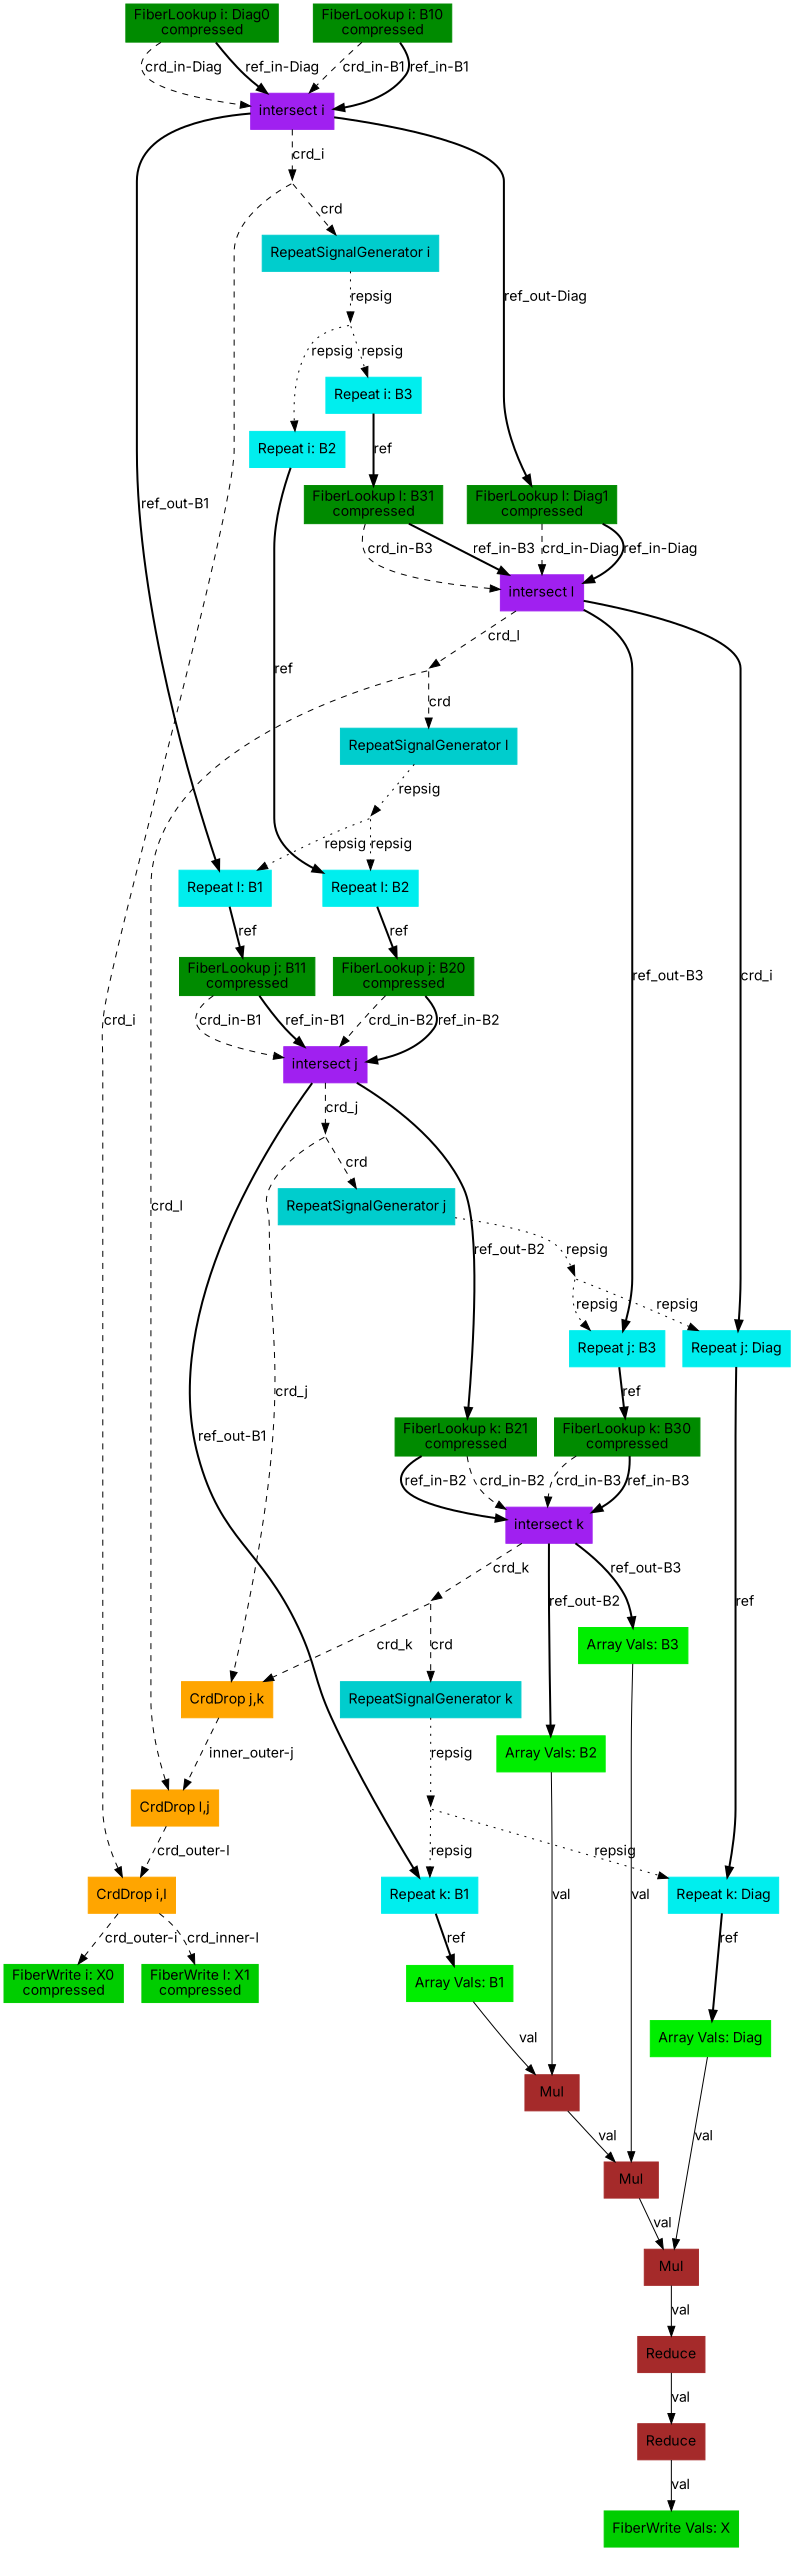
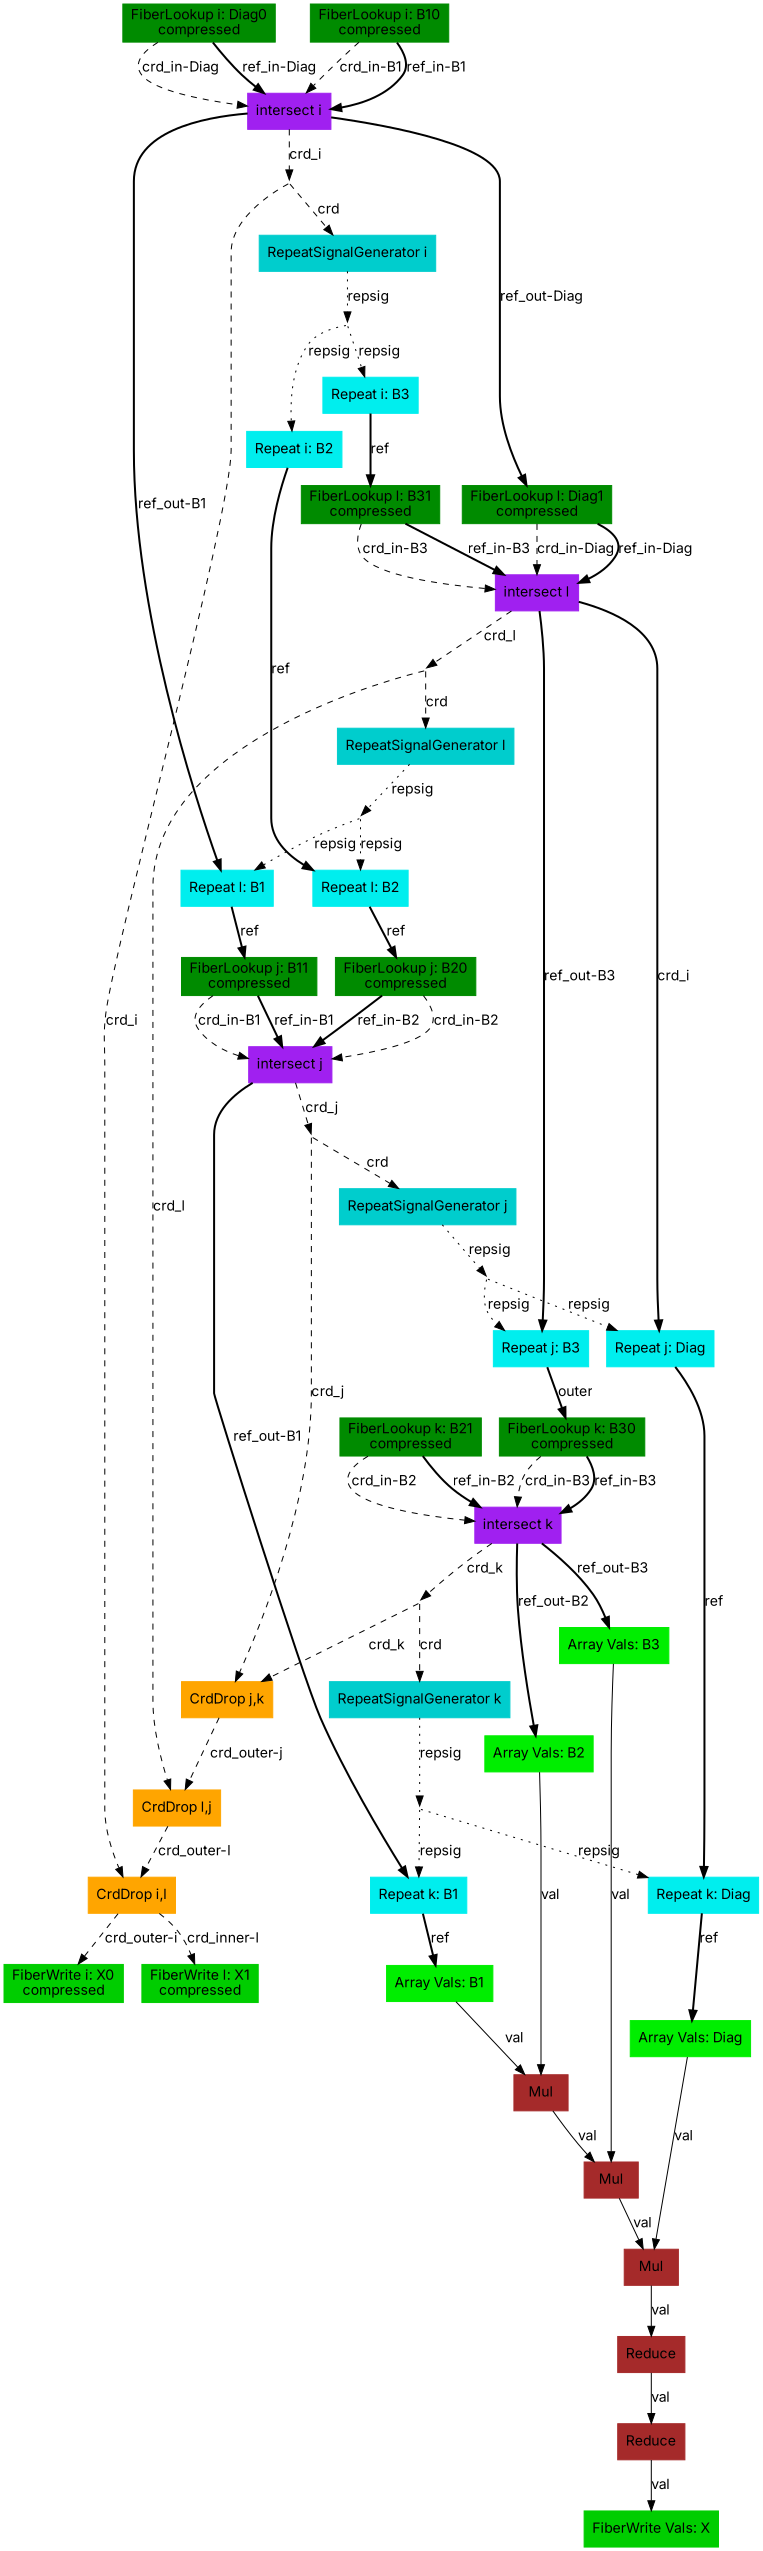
edge "intersect j" -> "FiberLookup k: B21 compressed": removed, label "ref_out-B2"
edge "Repeat j: B3" -> "FiberLookup k: B30 compressed": label "ref" -> "outer"
edge "CrdDrop j,k" -> "CrdDrop l,j": label "inner_outer-j" -> "crd_outer-j"
